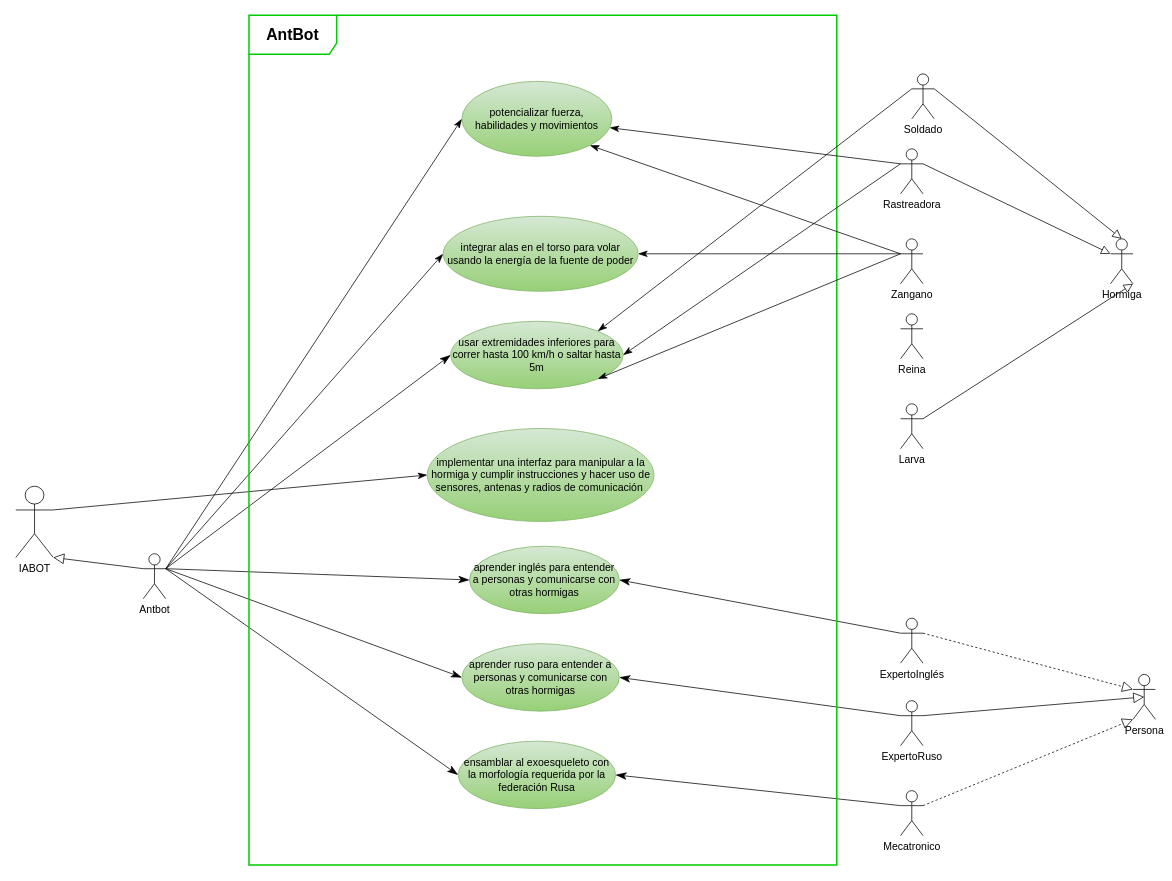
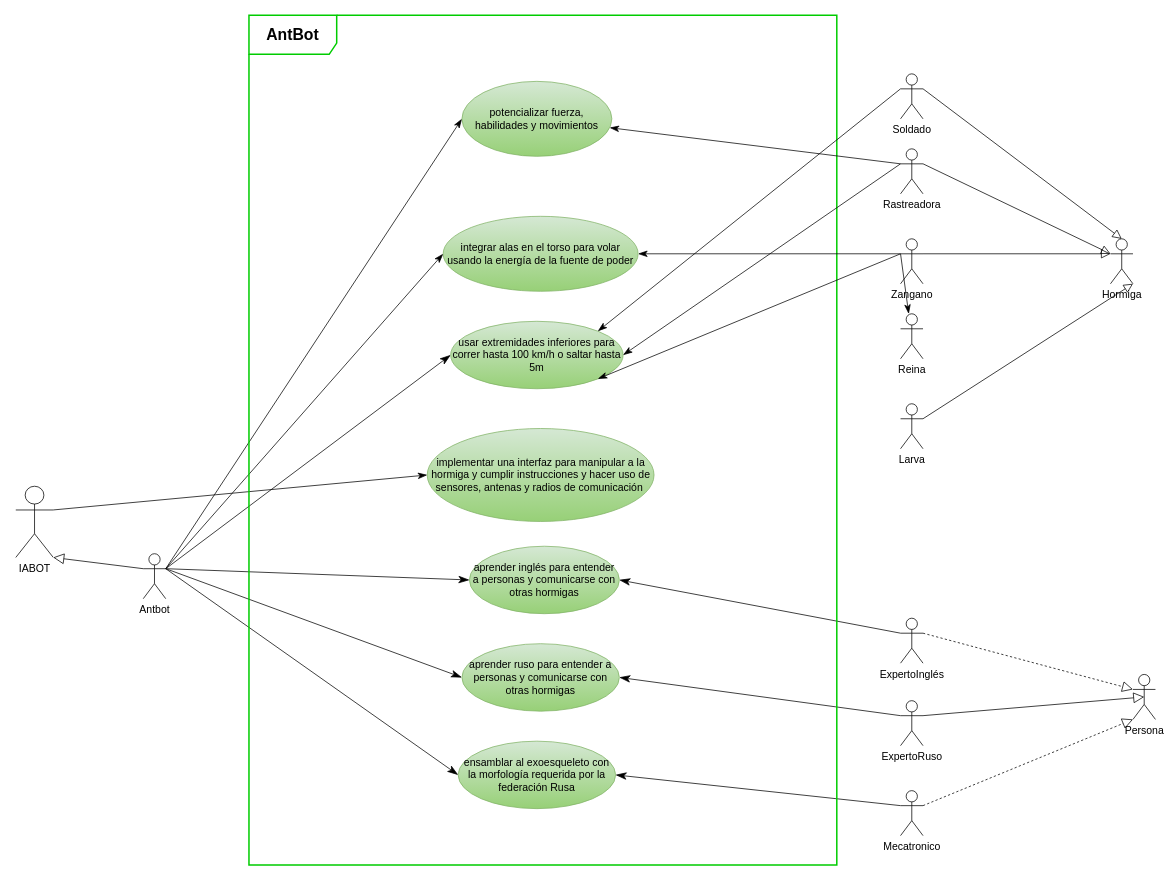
node "Soldado": moved (923, 96) -> (912, 96)
edge "Zangano" -> "potencializar fuerza, habilidades y movimientos": now "Zangano" -> "Reina"
edge "Zangano" -> "Hormiga": added
